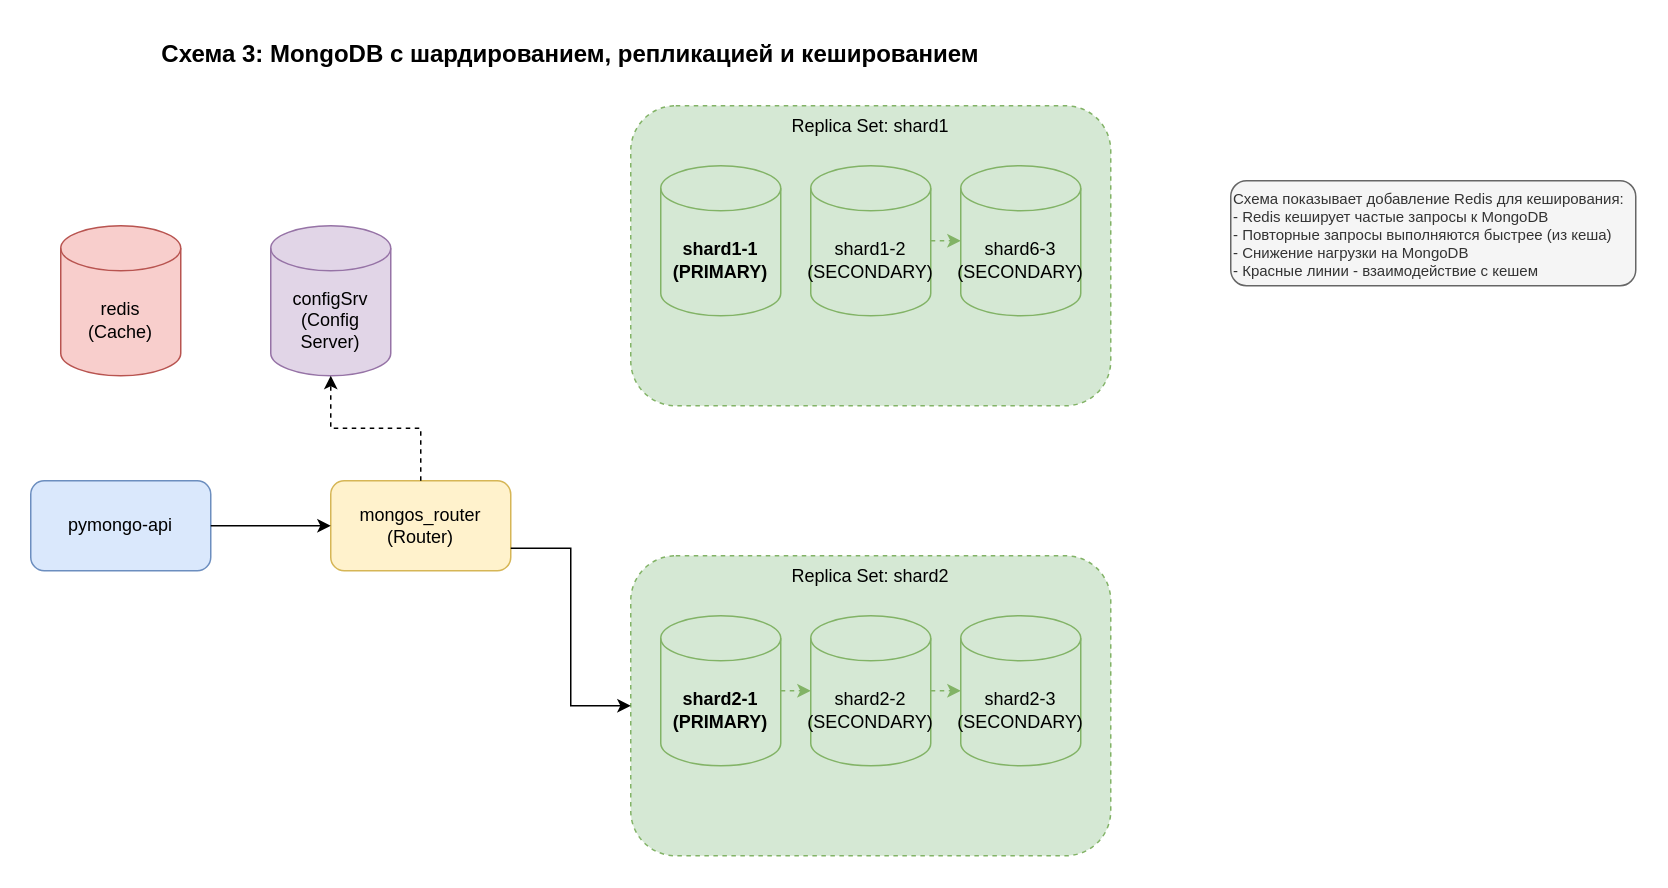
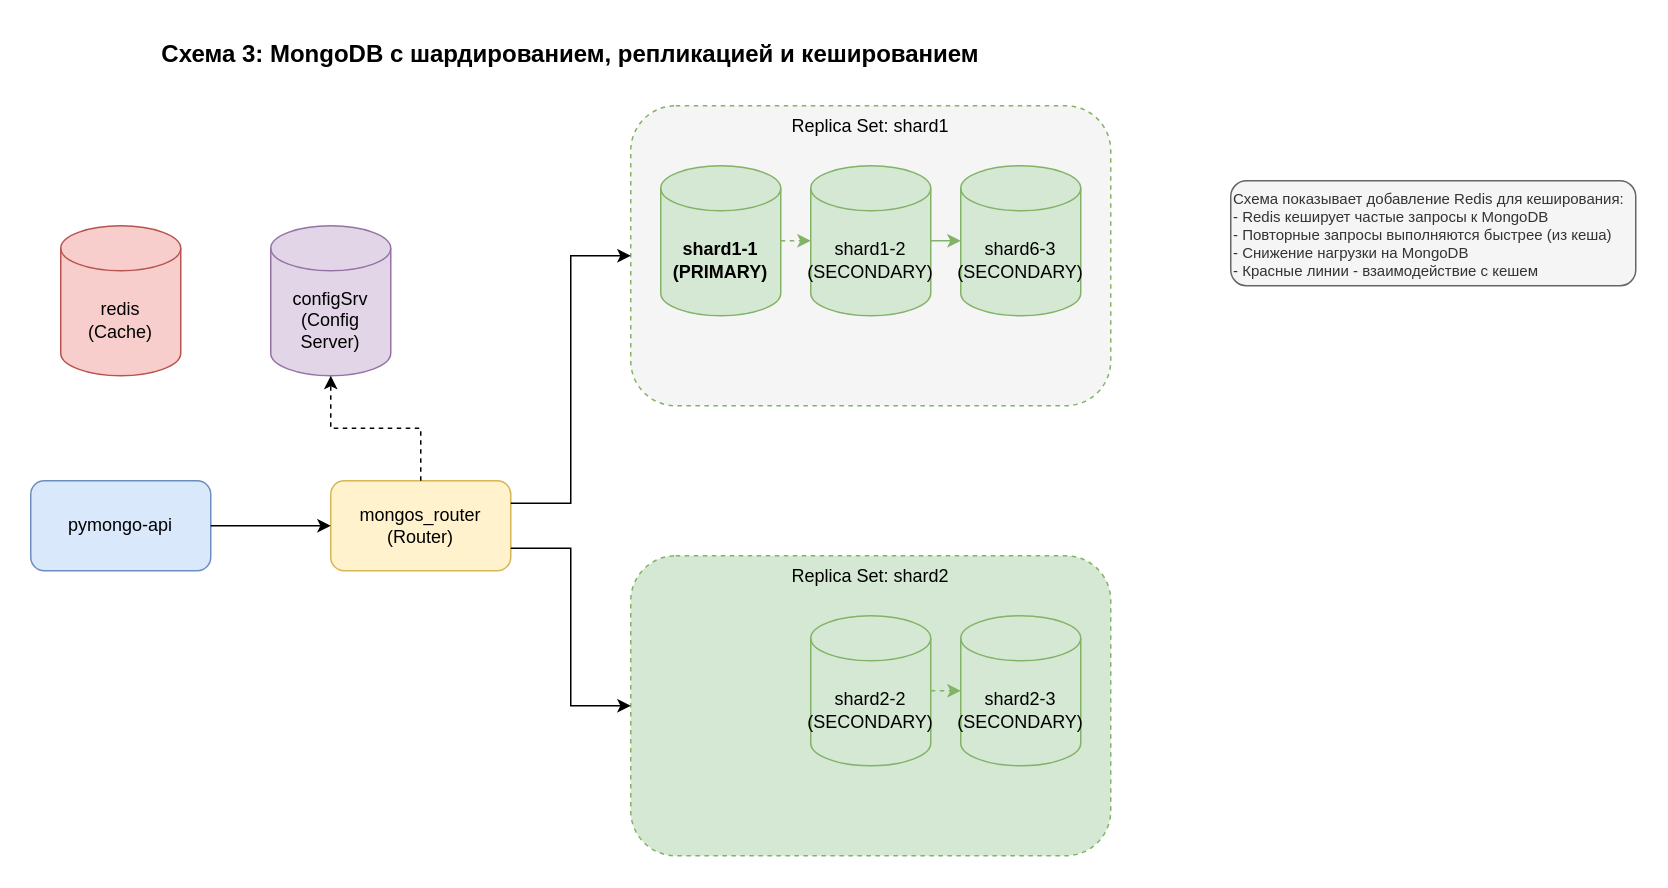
node "Replica Set: shard1": fillcolor #d5e8d4 -> #f5f5f5
edge "shard1-1 (PRIMARY)" -> "shard1-2 (SECONDARY)": added
edge "shard1-2 (SECONDARY)" -> "shard6-3 (SECONDARY)": style dashed -> solid
edge "mongos_router (Router)" -> "Replica Set: shard1": added
node "shard2-1 (PRIMARY)": removed
edge "shard2-1 (PRIMARY)" -> "shard2-2 (SECONDARY)": removed
